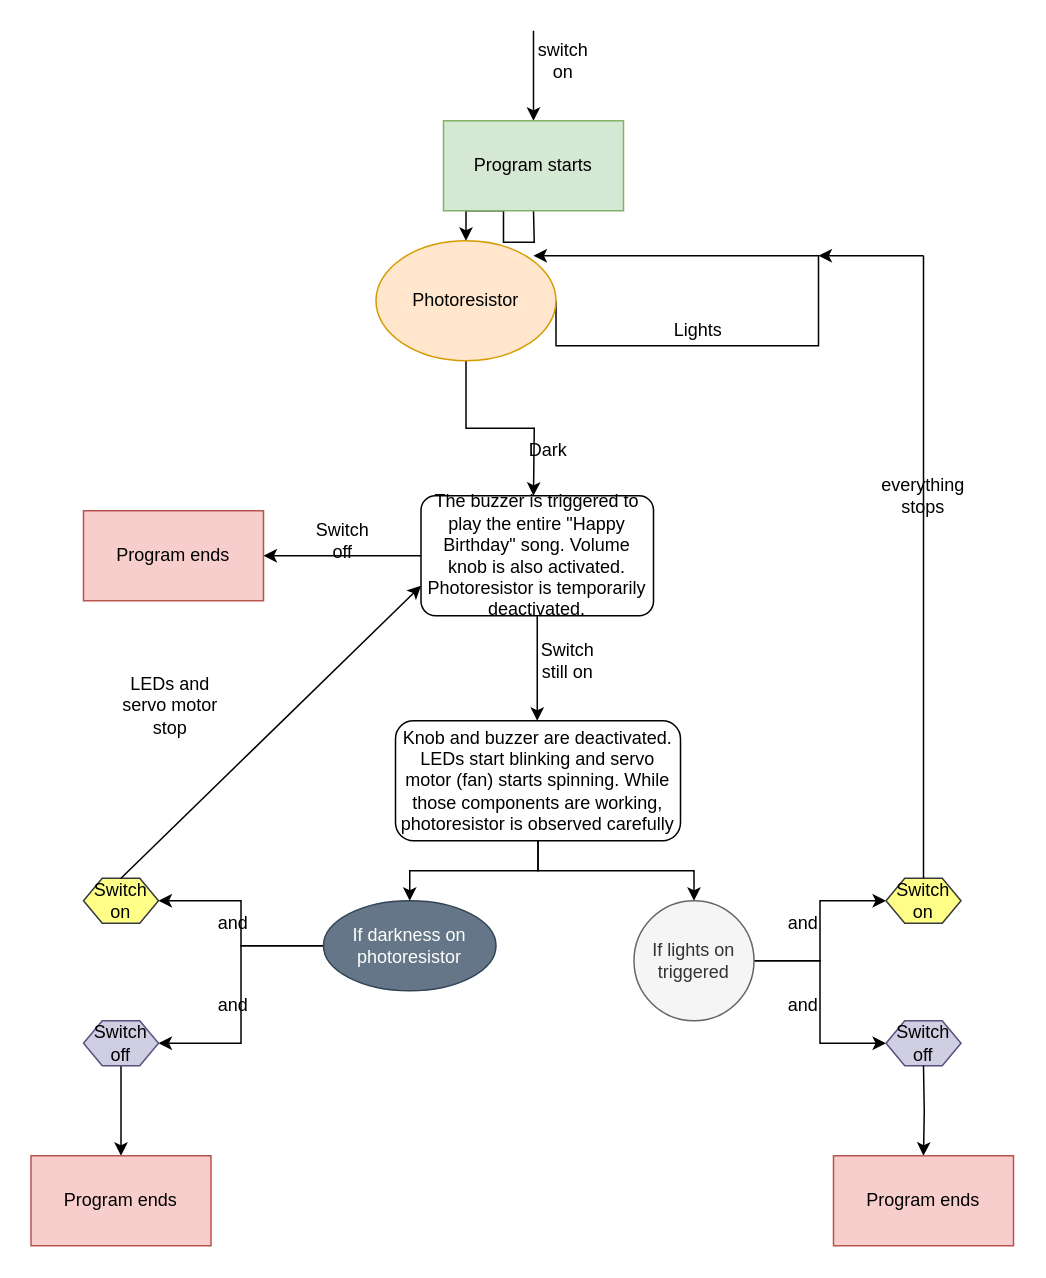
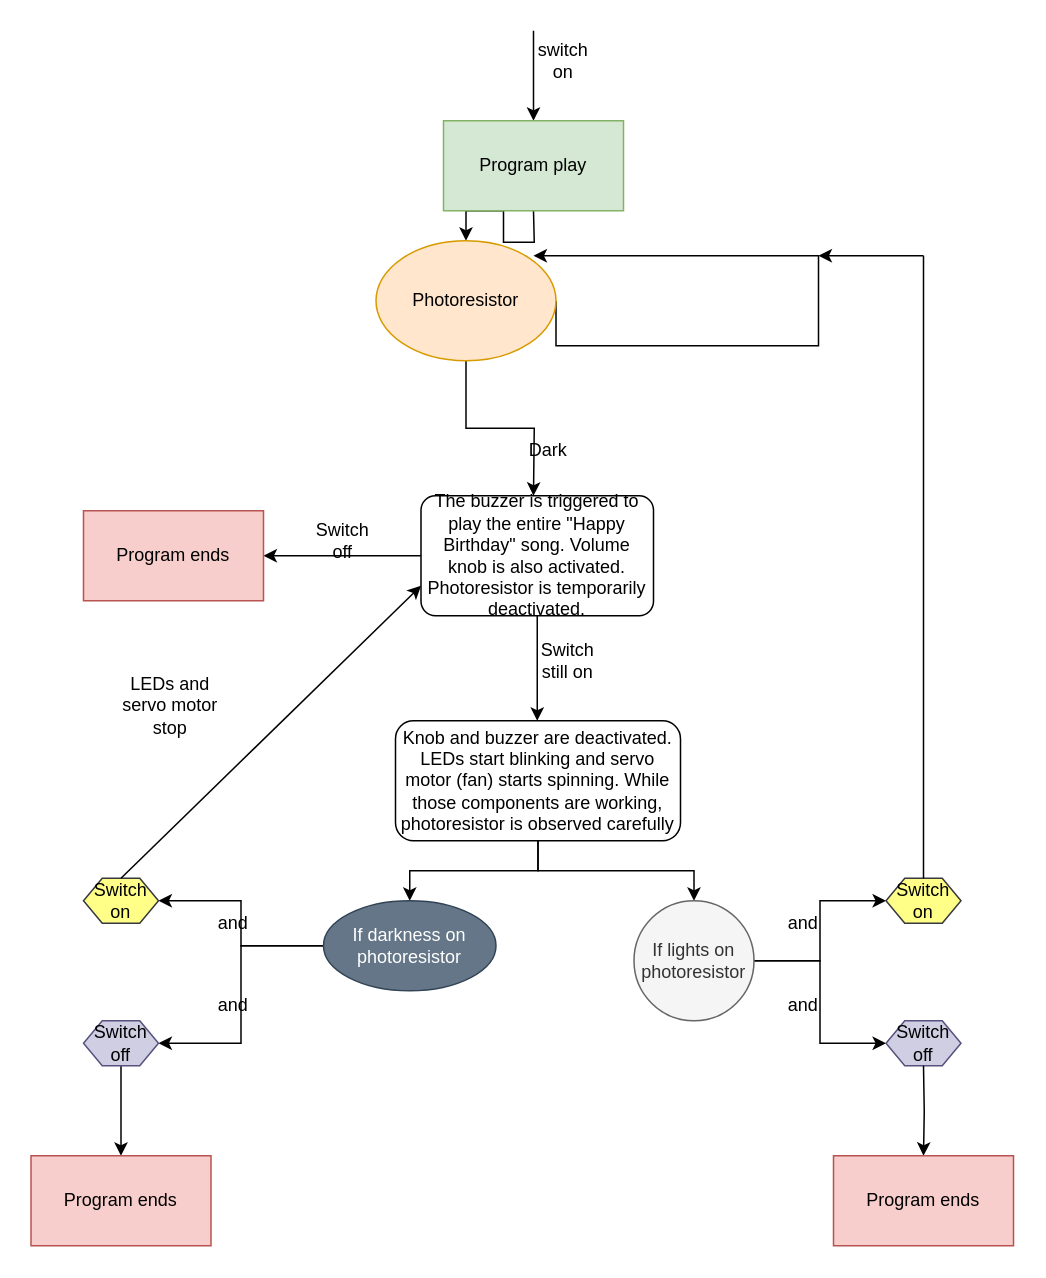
node "Program starts": label "Program starts" -> "Program play"
node "Lights": removed
node "everything stops": removed
node "If lights on triggered": label "If lights on triggered" -> "If lights on photoresistor"
